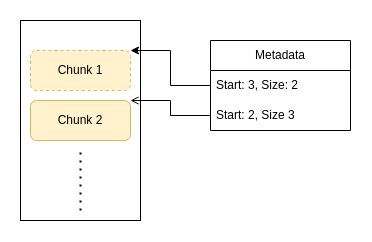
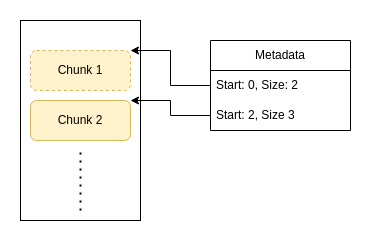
node "Start: 3, Size: 2": label "Start: 3, Size: 2" -> "Start: 0, Size: 2"
edge "Start: 2, Size 3" -> "Chunk 2": arrowhead open -> classic
